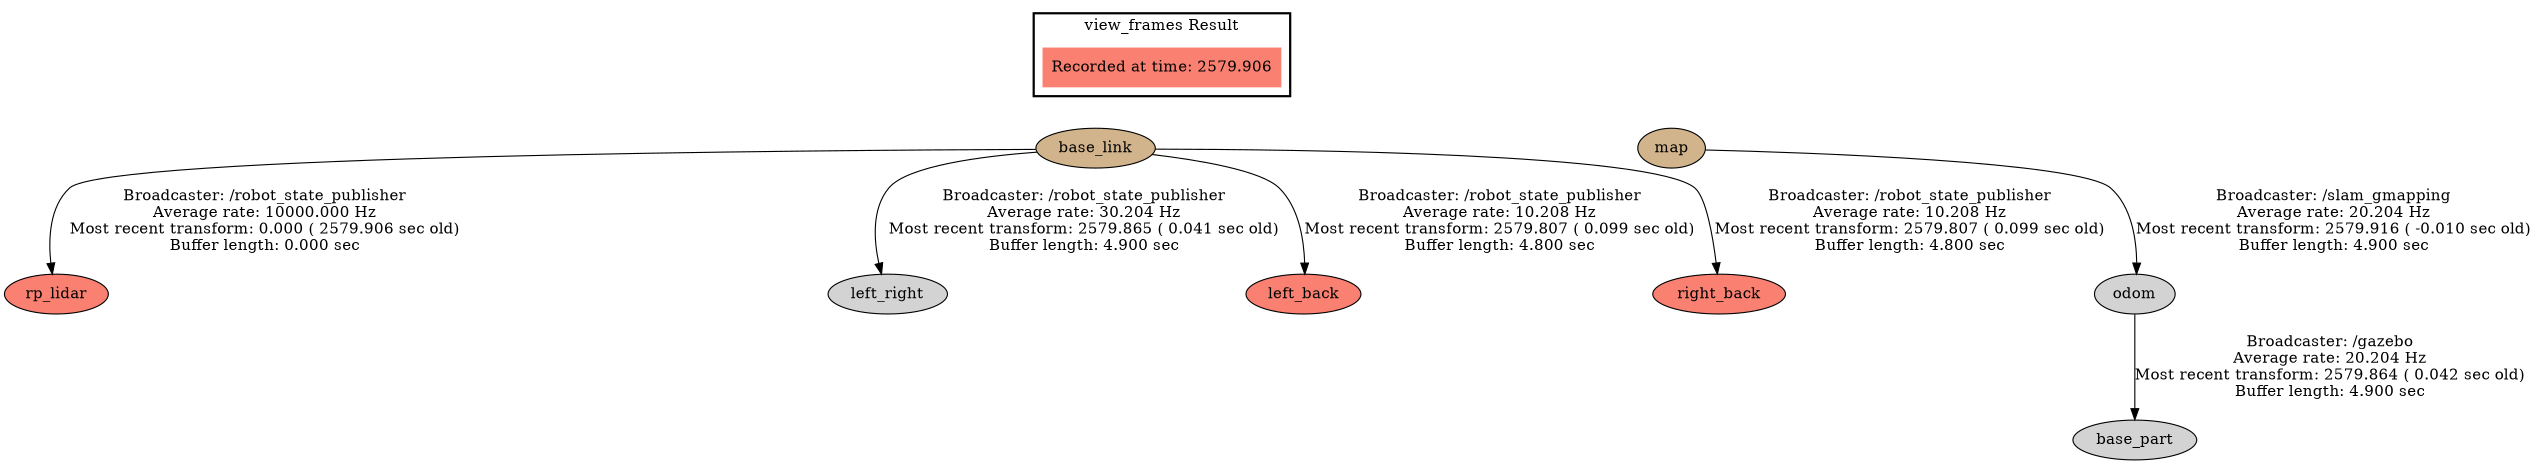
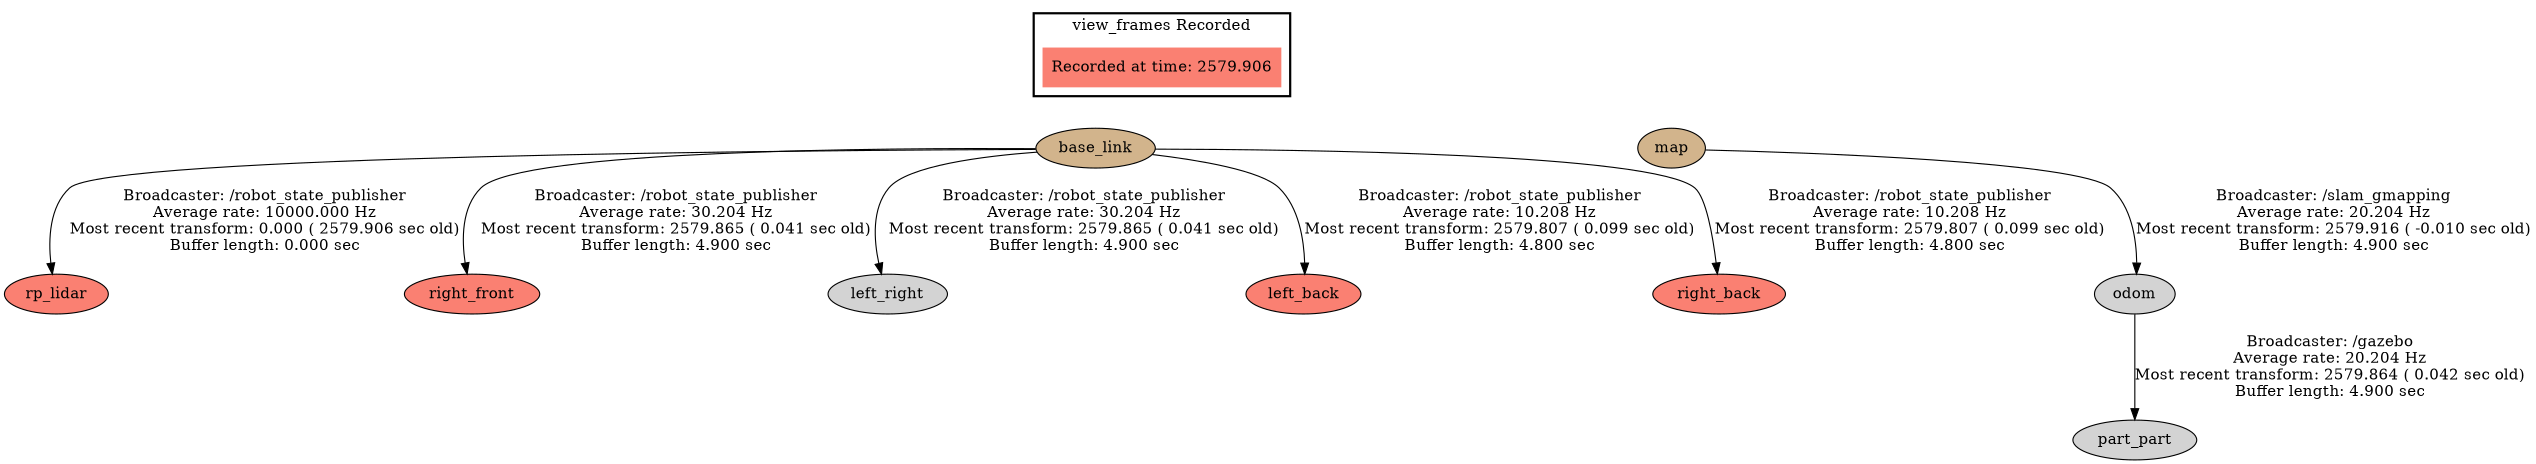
cluster "view_frames Result": label "view_frames Result" -> "view_frames Recorded"
node "right_front": added
node "base_part": label "base_part" -> "part_part"
